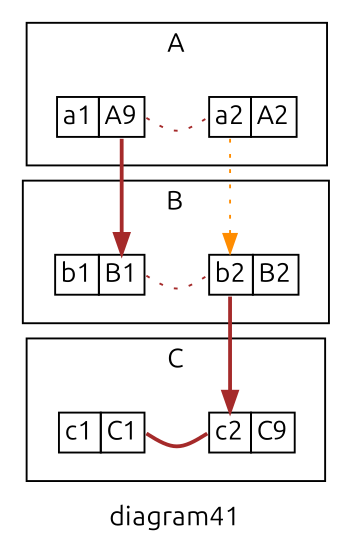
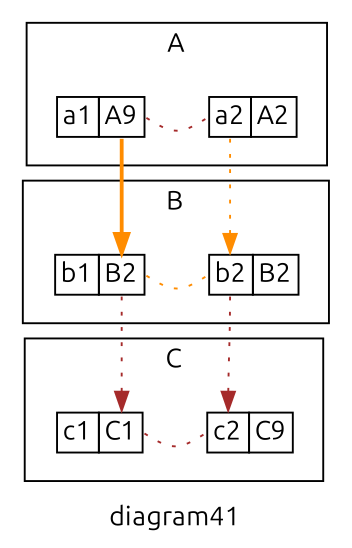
edge "a1" -> "b1": color brown -> darkorange
node "b1": text "B1" -> "B2"
edge "b1" -- "b2": color brown -> darkorange
edge "b1" -> "c1": added
edge "b2" -> "c2": style bold -> dotted
edge "c1" -- "c2": style bold -> dotted
